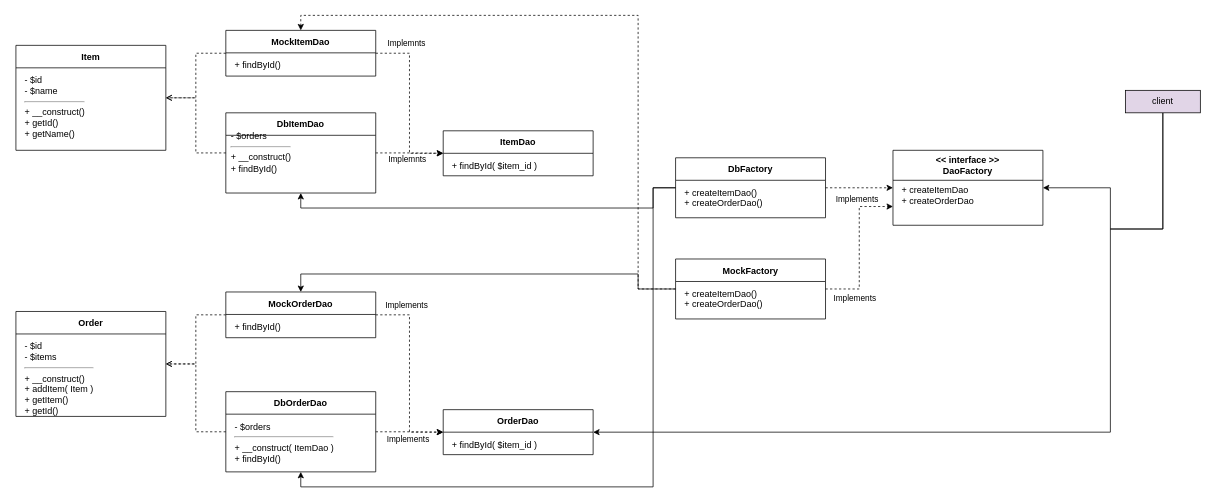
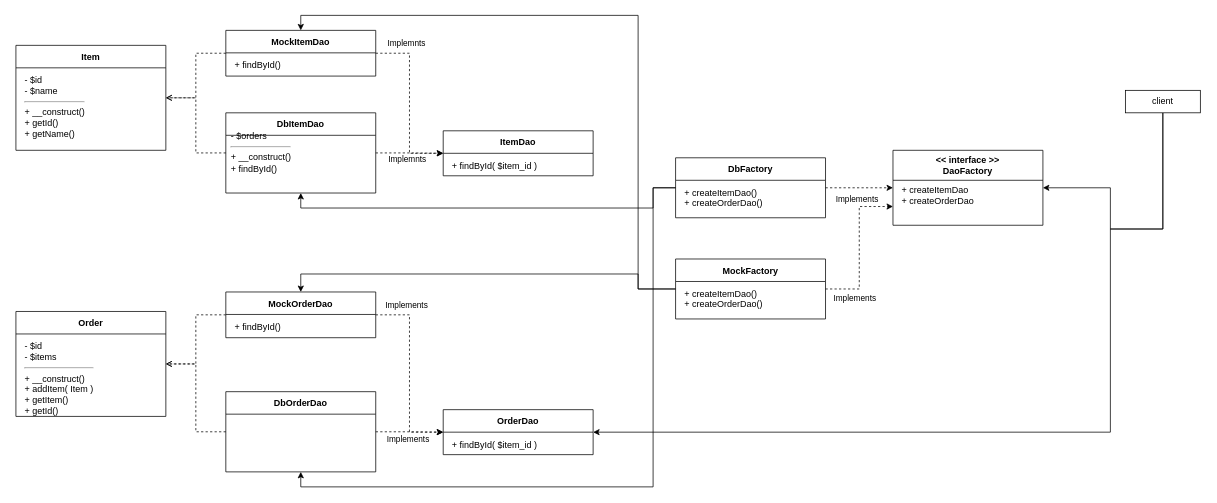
edge "MockFactory" -> "MockItemDao": style dashed -> solid
node "client": fillcolor #e1d5e7 -> #ffffff
node "- $orders + __construct( ItemDao ) + findById()": removed
